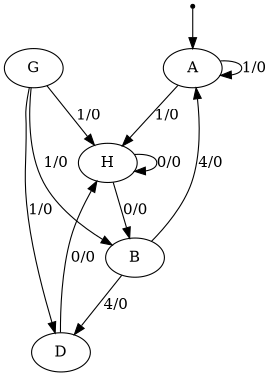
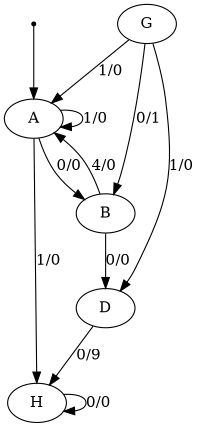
edge "G" -> "H": now "G" -> "A"
edge "G" -> "B": label "1/0" -> "0/1"
edge "H" -> "B": now "A" -> "B"
edge "D" -> "H": label "0/0" -> "0/9"
edge "B" -> "D": label "4/0" -> "0/0"
